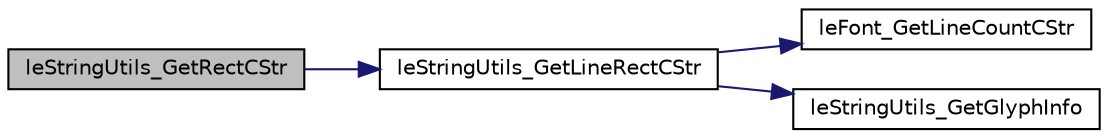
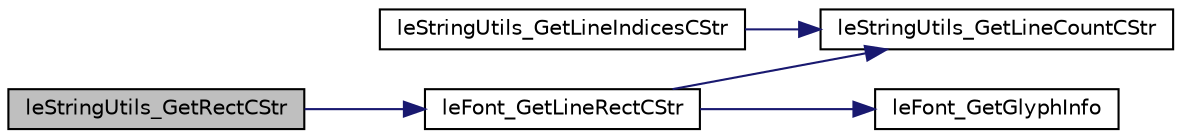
node "leStringUtils_GetLineIndicesCStr": added
node "leFont_GetLineCountCStr": label "leFont_GetLineCountCStr" -> "leStringUtils_GetLineCountCStr"
node "leStringUtils_GetLineRectCStr": label "leStringUtils_GetLineRectCStr" -> "leFont_GetLineRectCStr"
node "leStringUtils_GetGlyphInfo": label "leStringUtils_GetGlyphInfo" -> "leFont_GetGlyphInfo"
